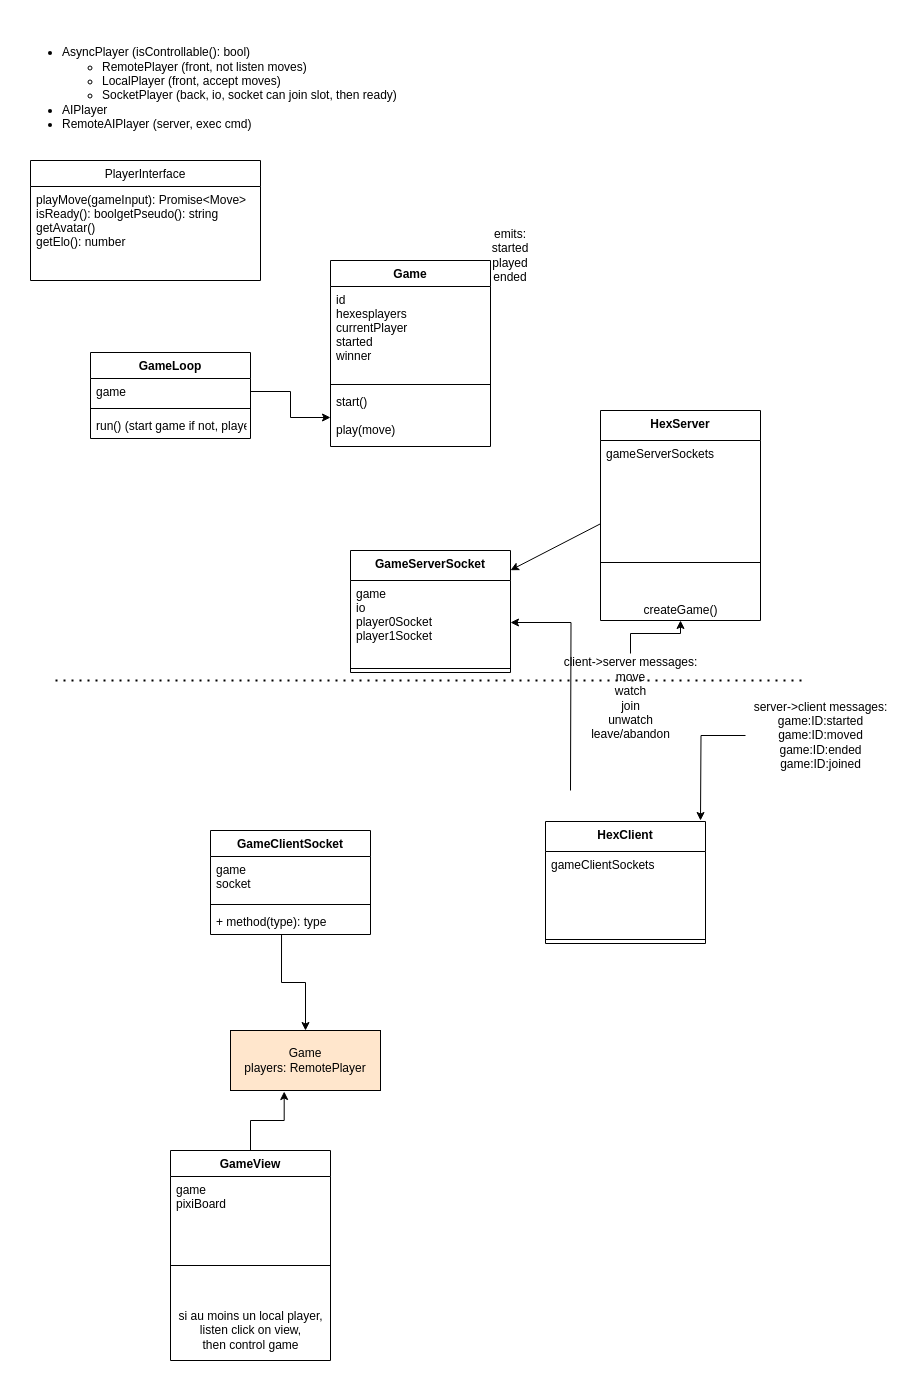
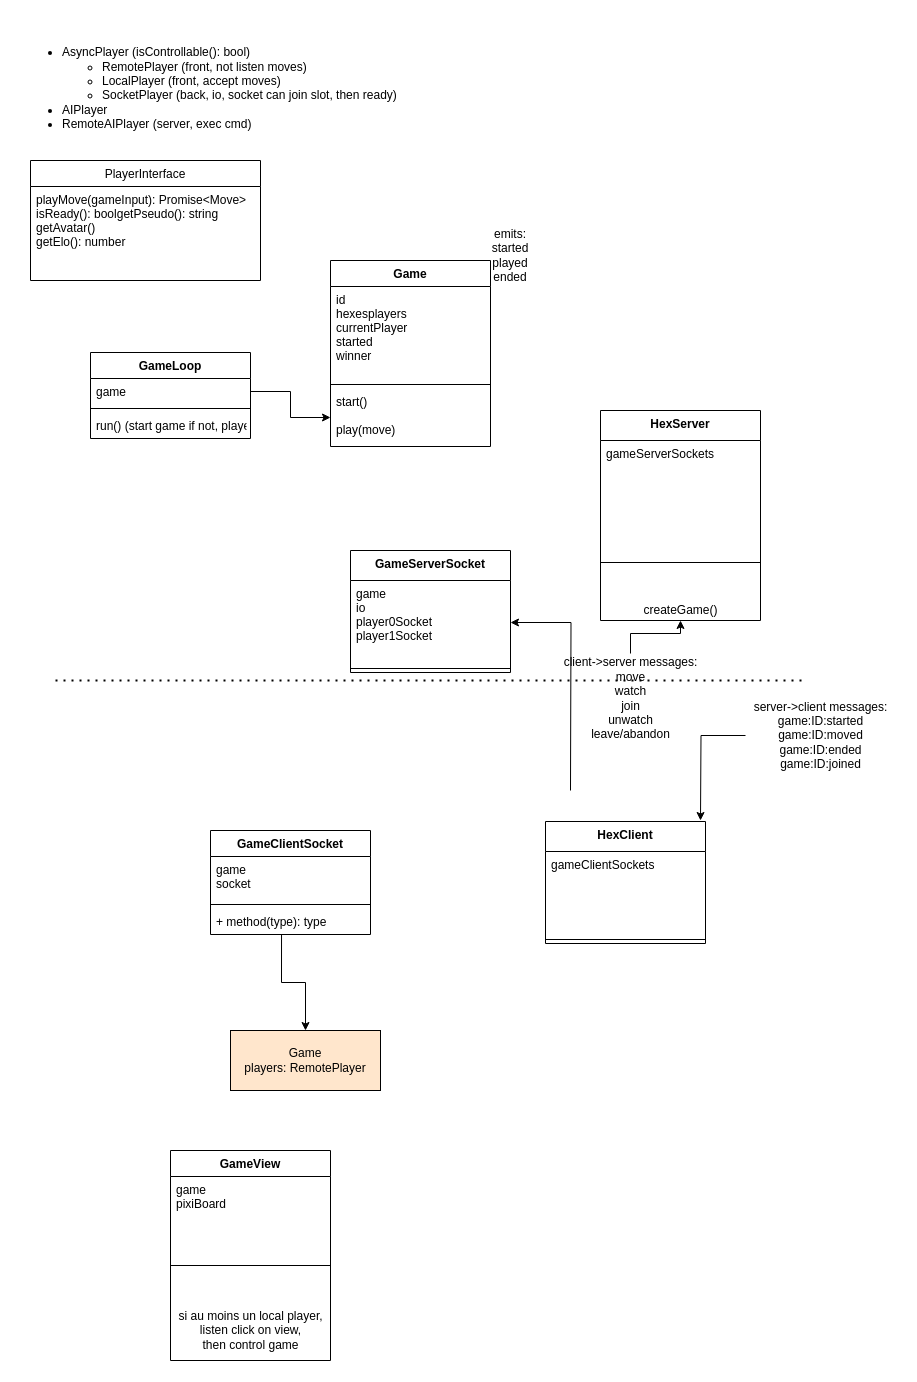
edge "gameServerSockets" -> "GameServerSocket": removed
edge "GameView" -> "Game players: RemotePlayer": removed
